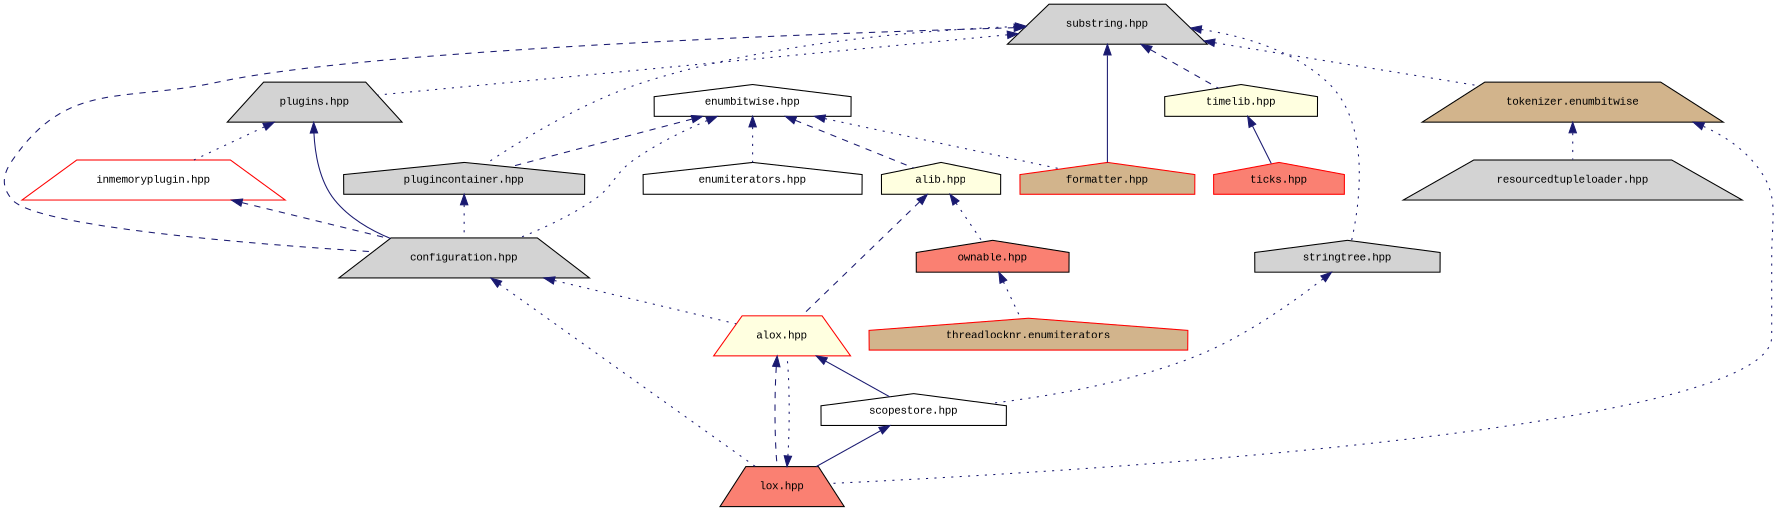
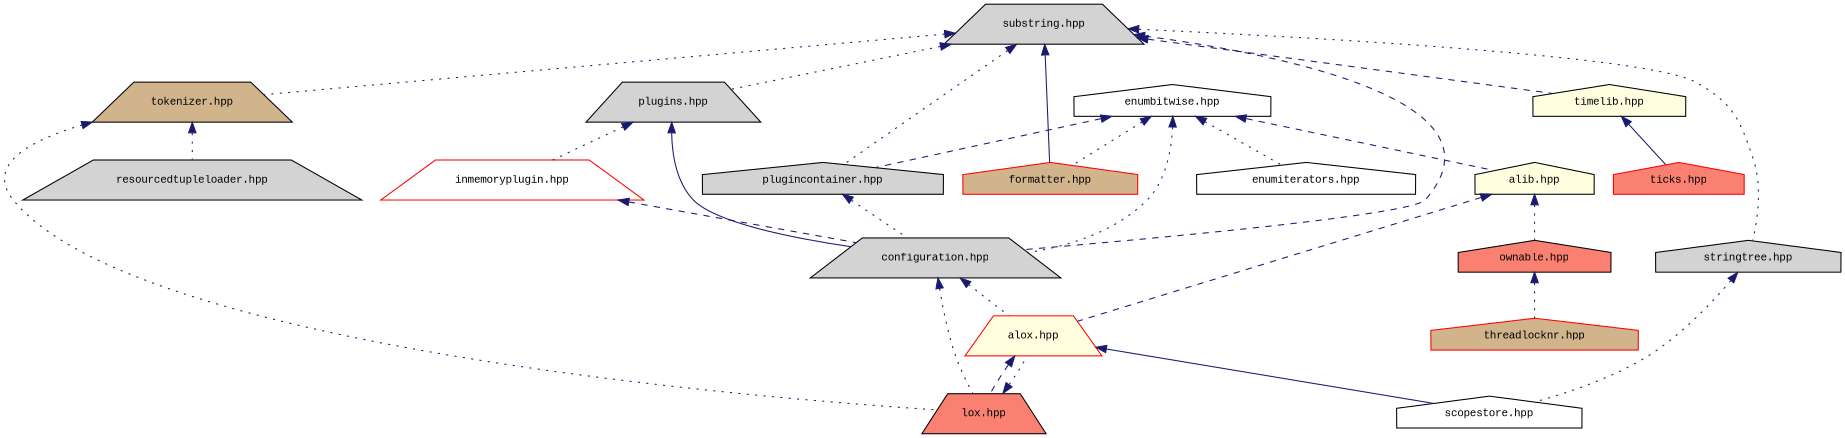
node "tokenizer.enumbitwise": label "tokenizer.enumbitwise" -> "tokenizer.hpp"
node "threadlocknr.enumiterators": label "threadlocknr.enumiterators" -> "threadlocknr.hpp"
edge "lox.hpp" -> "scopestore.hpp": removed
